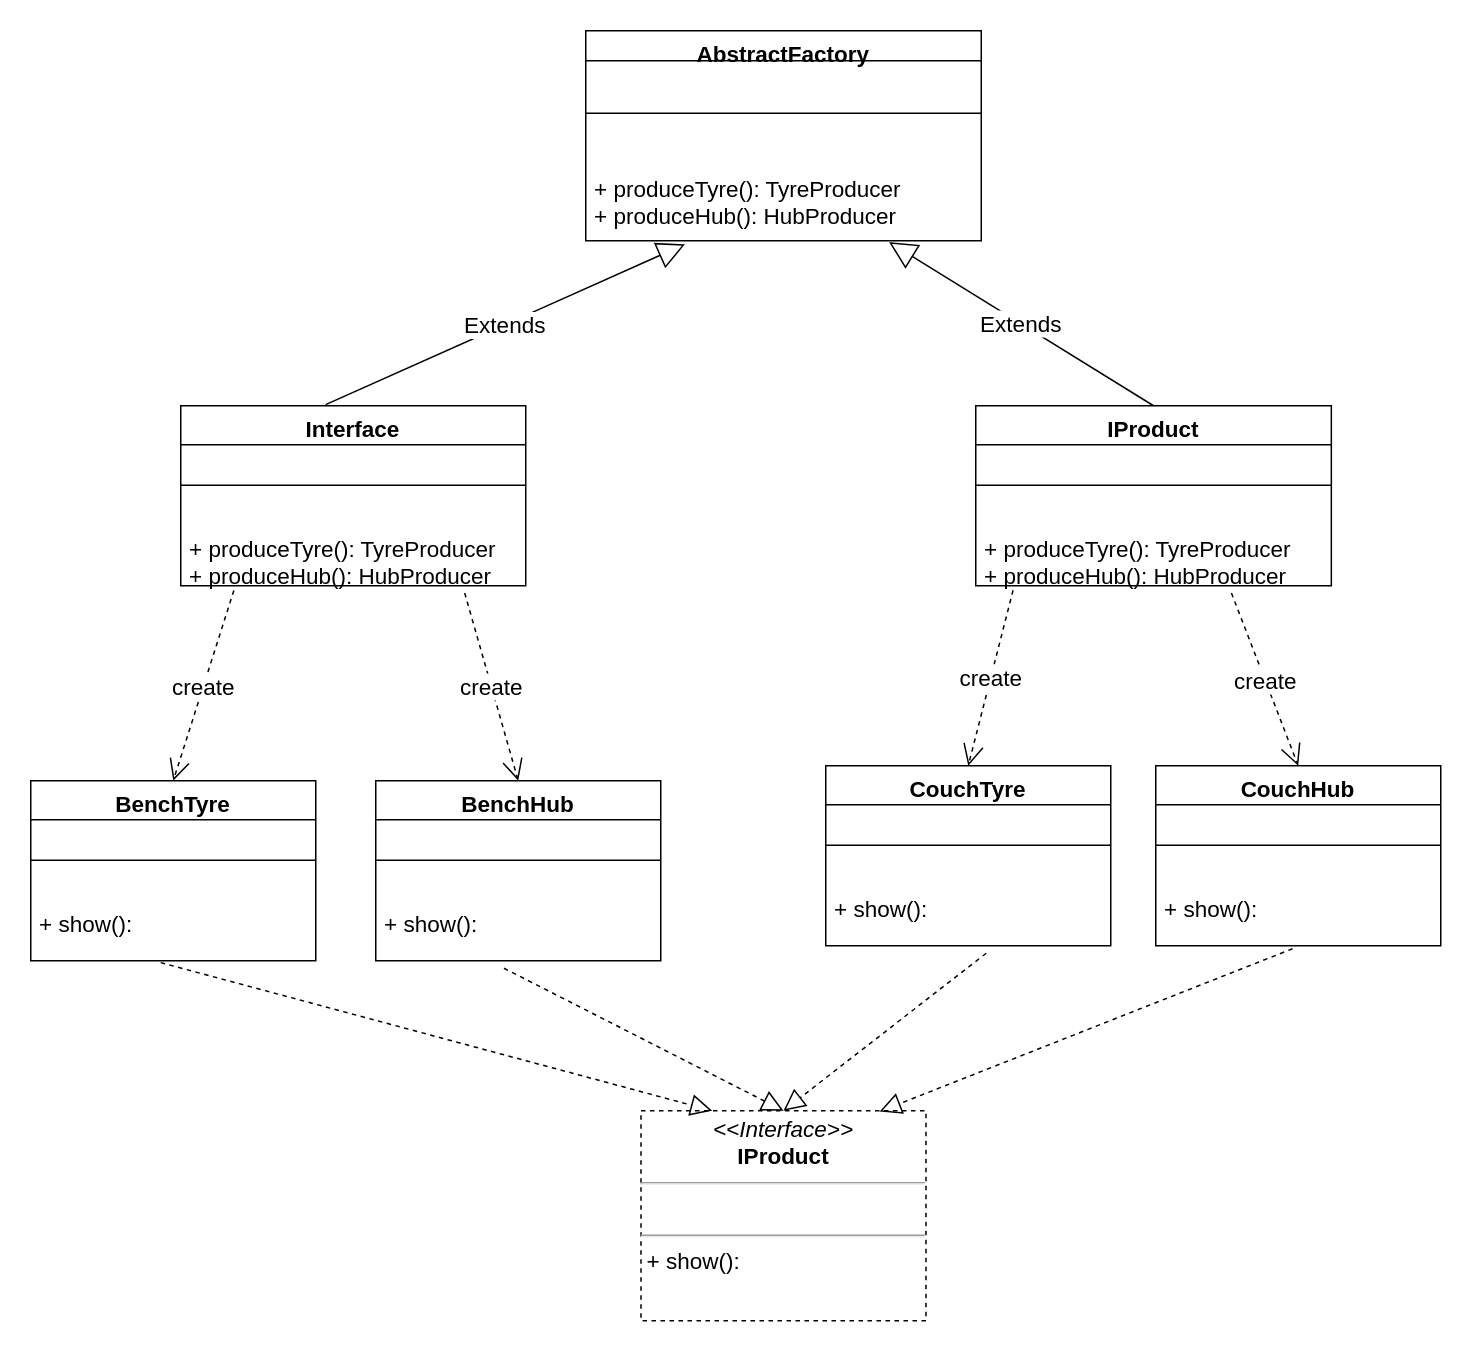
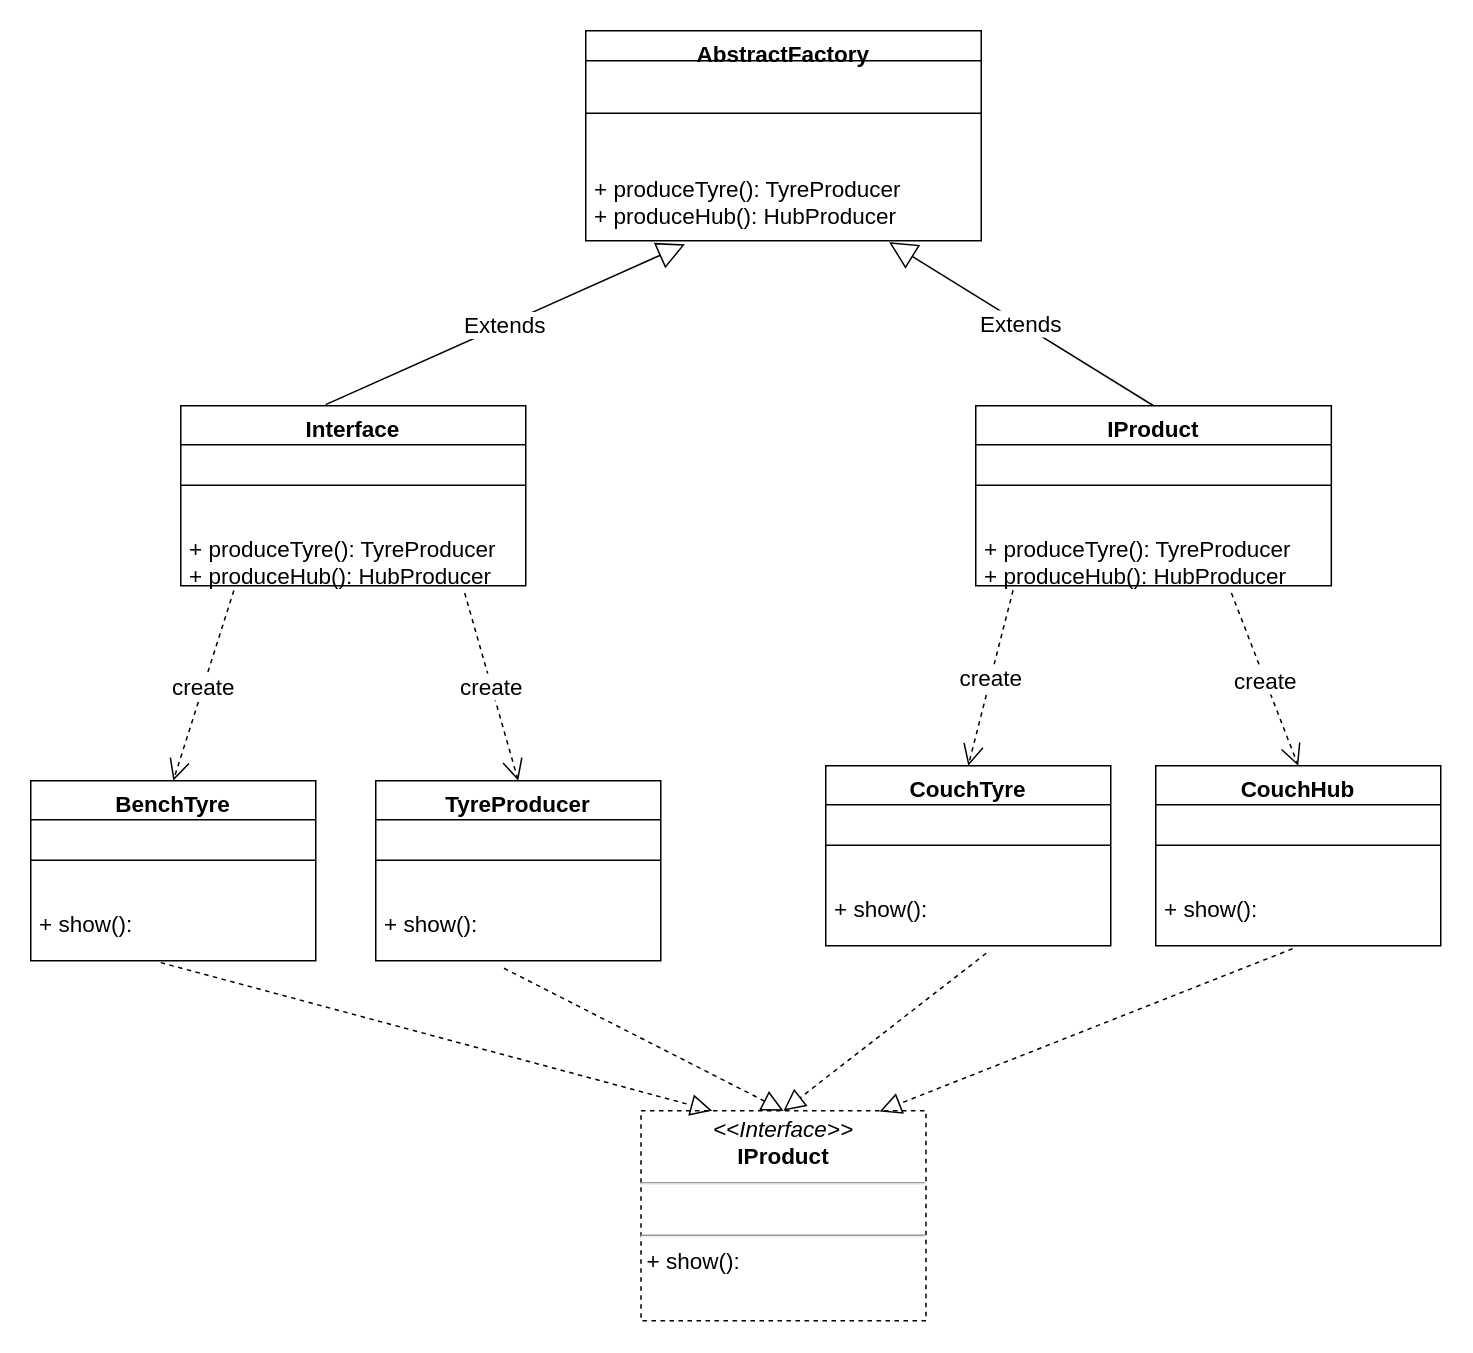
node "BenchHub": label "BenchHub" -> "TyreProducer"
